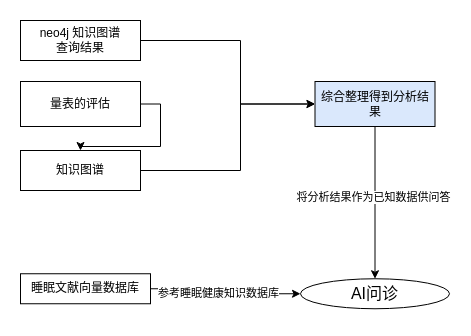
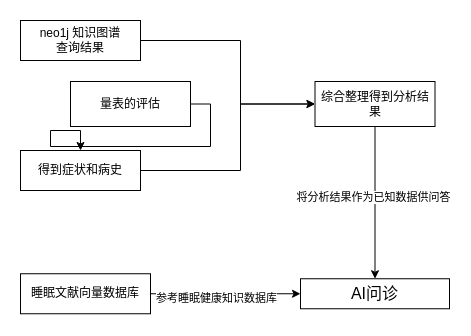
node "neo4j 知识图谱 查询结果": label "neo4j 知识图谱 查询结果" -> "neo1j 知识图谱 查询结果"
node "量表的评估": moved (81, 104) -> (131, 104)
node "综合整理得到分析结果": fillcolor #dae8fc -> #ffffff
node "知识图谱": label "知识图谱" -> "得到症状和病史"
node "睡眠文献向量数据库": size 130x30 -> 130x40
node "AI问诊": shape ellipse -> rectangle
